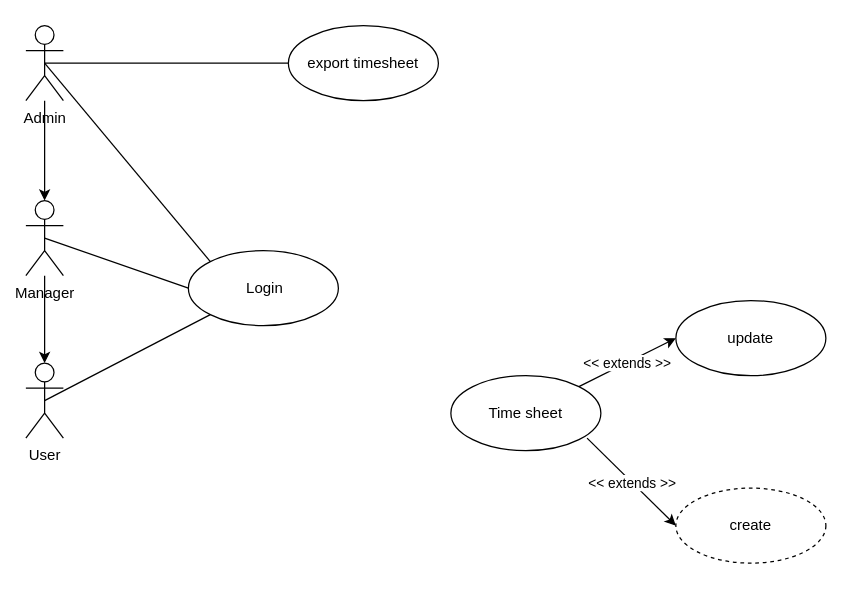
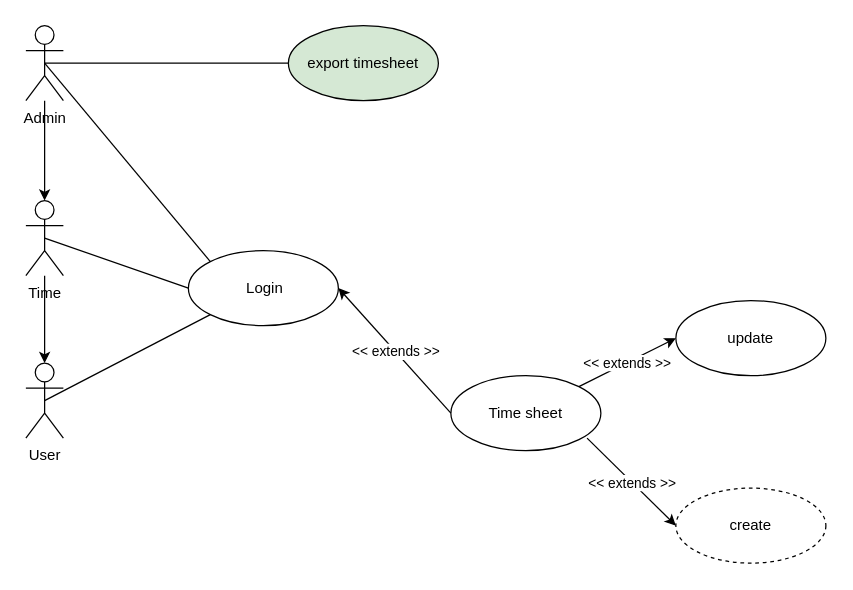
node "export timesheet": fillcolor #ffffff -> #d5e8d4
node "Manager": label "Manager" -> "Time"
edge "Time sheet" -> "Login": added, label "<< extends >>"
